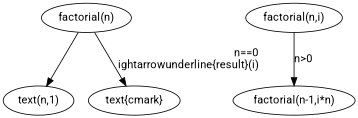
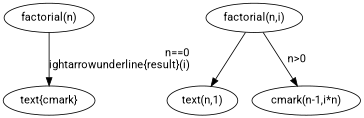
edge "factorial(n)" -> "text(n,1)": now "factorial(n,i)" -> "text(n,1)"
node "factorial(n-1,i*n)": label "factorial(n-1,i*n)" -> "cmark(n-1,i*n)"
